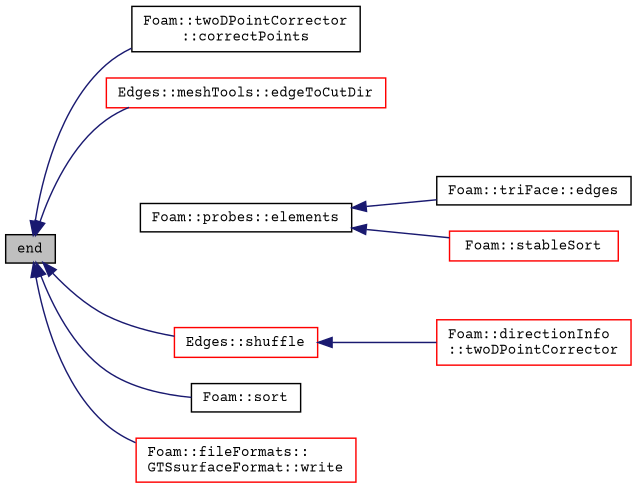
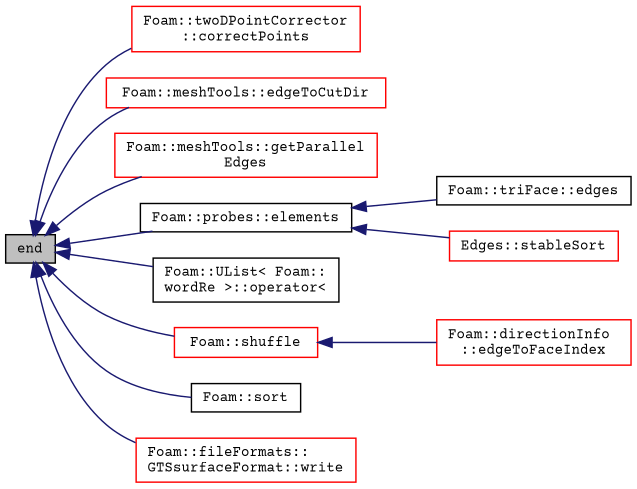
node "Foam::twoDPointCorrector ::correctPoints": color black -> red
node "Edges::meshTools::edgeToCutDir": label "Edges::meshTools::edgeToCutDir" -> "Foam::meshTools::edgeToCutDir"
node "Foam::meshTools::getParallel Edges": added
edge "Foam::probes::elements" -> "end": added
node "Foam::stableSort": label "Foam::stableSort" -> "Edges::stableSort"
node "Foam::UList< Foam:: wordRe >::operator<": added
node "Edges::shuffle": label "Edges::shuffle" -> "Foam::shuffle"
node "Foam::directionInfo ::twoDPointCorrector": label "Foam::directionInfo ::twoDPointCorrector" -> "Foam::directionInfo ::edgeToFaceIndex"
